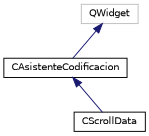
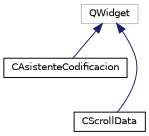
edge "CScrollData" -> "CAsistenteCodificacion": now "CScrollData" -> "QWidget"
